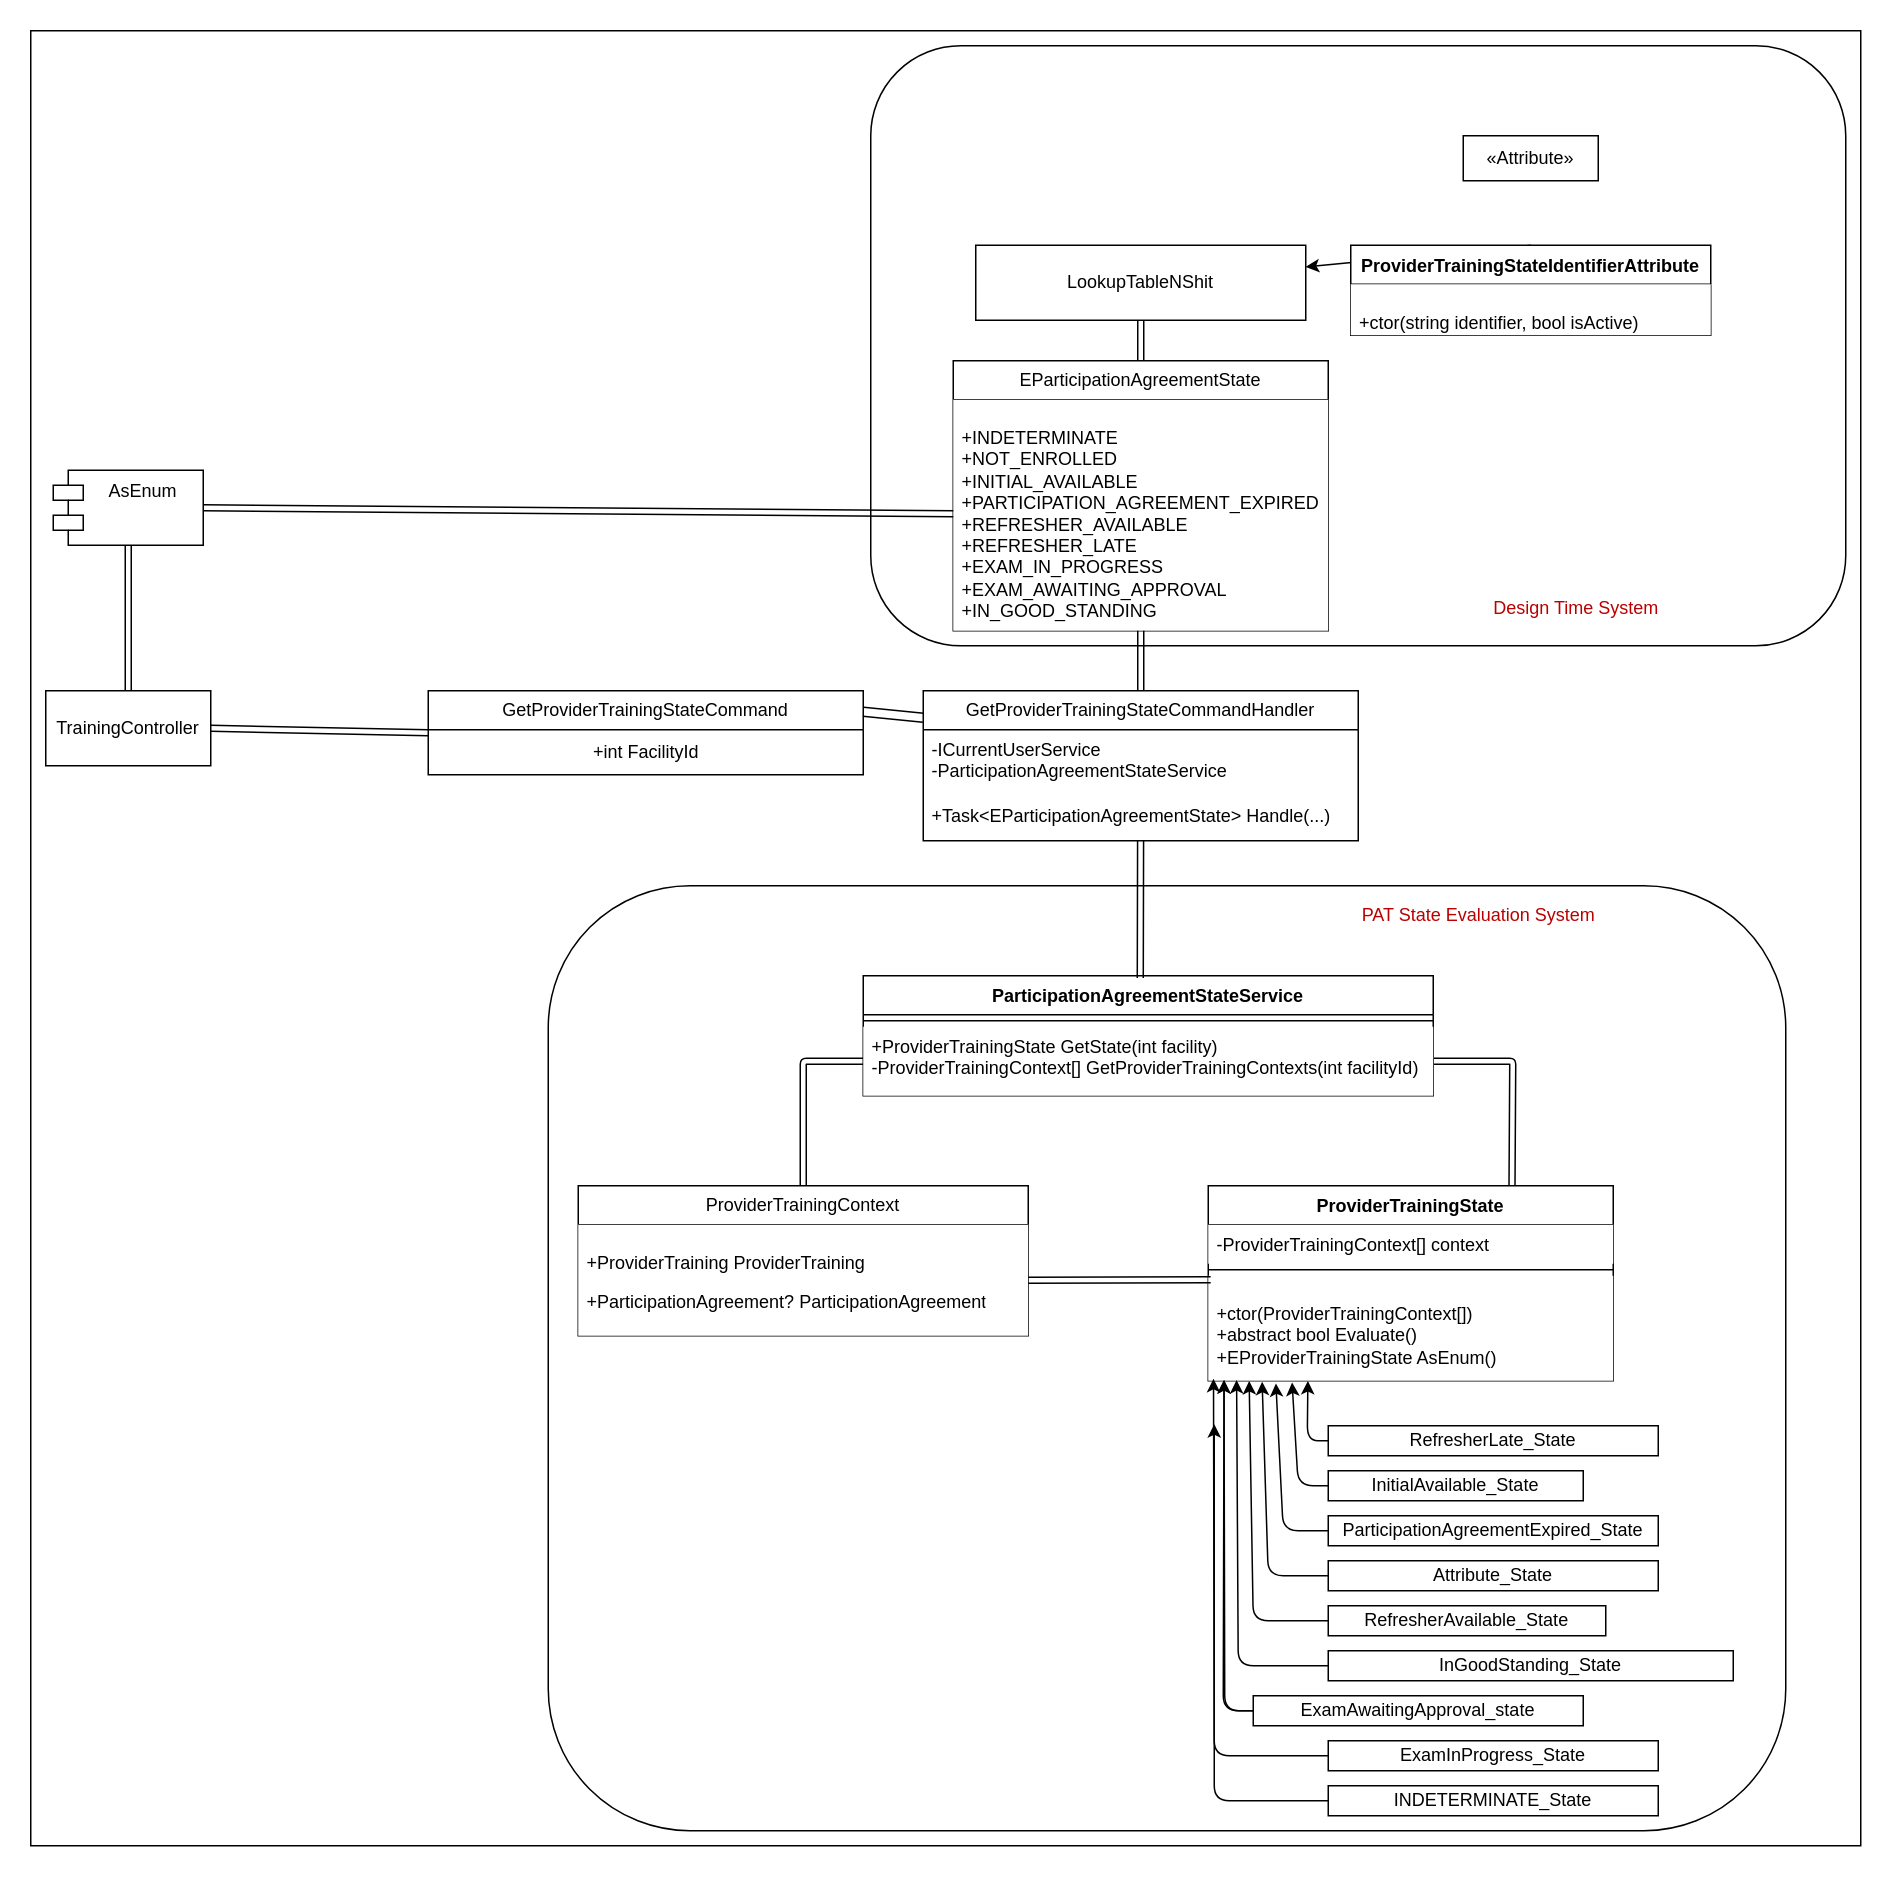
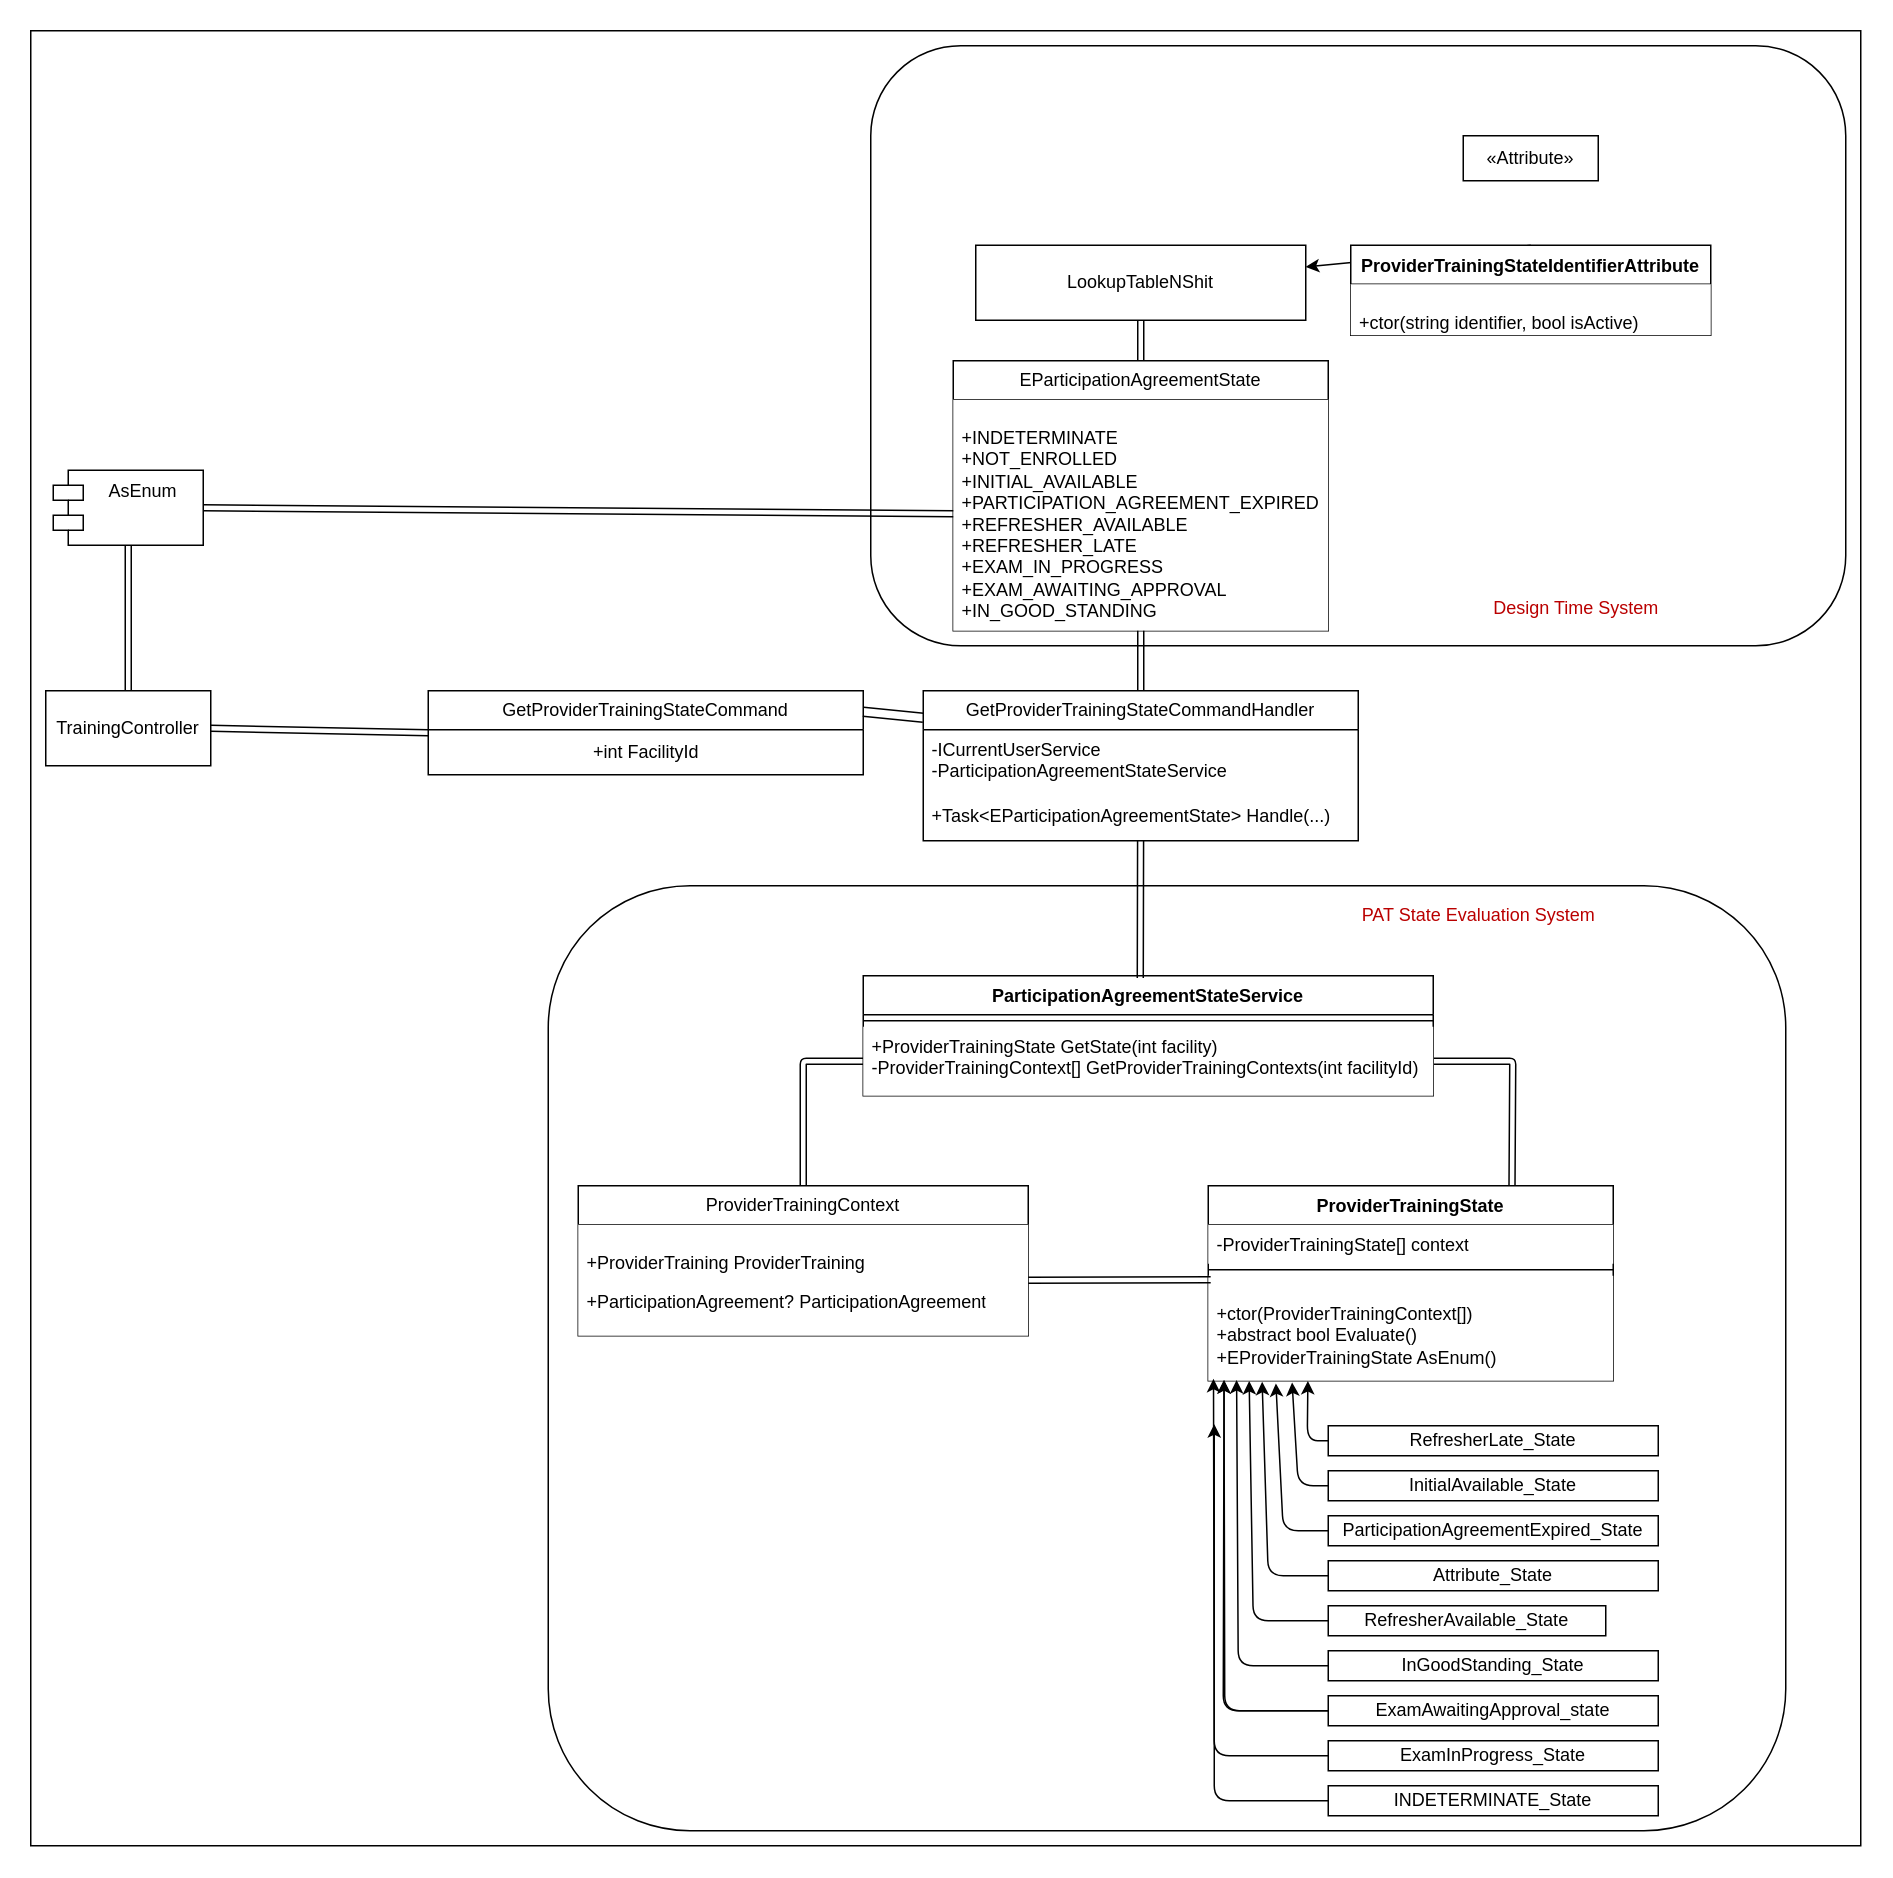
node "-ProviderTrainingContext[] context": label "-ProviderTrainingContext[] context" -> "-ProviderTrainingState[] context"
node "InitialAvailable_State": size 255x30 -> 330x30
node "InGoodStanding_State": size 405x30 -> 330x30
node "ExamAwaitingApproval_state": moved (1418, 1711) -> (1493, 1711)
